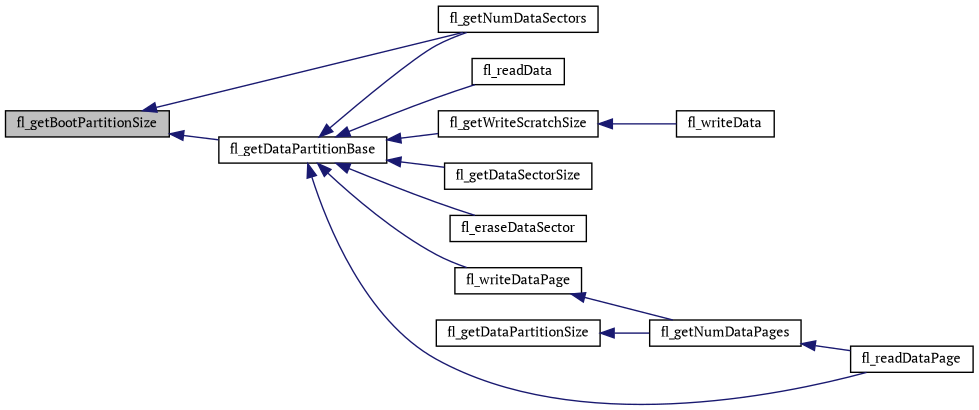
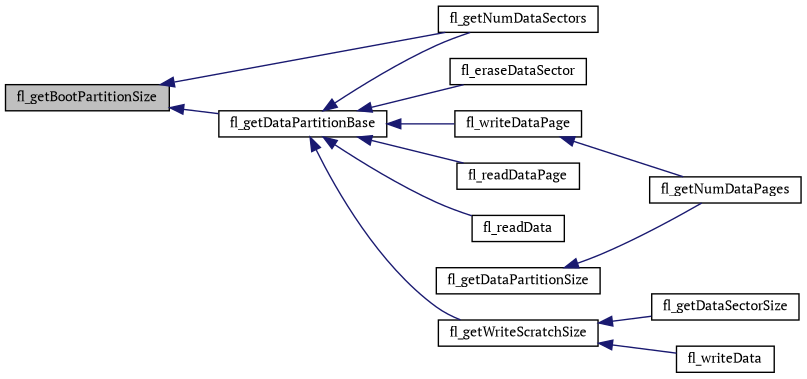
edge "fl_getDataSectorSize" -> "fl_getDataPartitionBase": now "fl_getDataSectorSize" -> "fl_getWriteScratchSize"
edge "fl_readDataPage" -> "fl_getNumDataPages": removed
